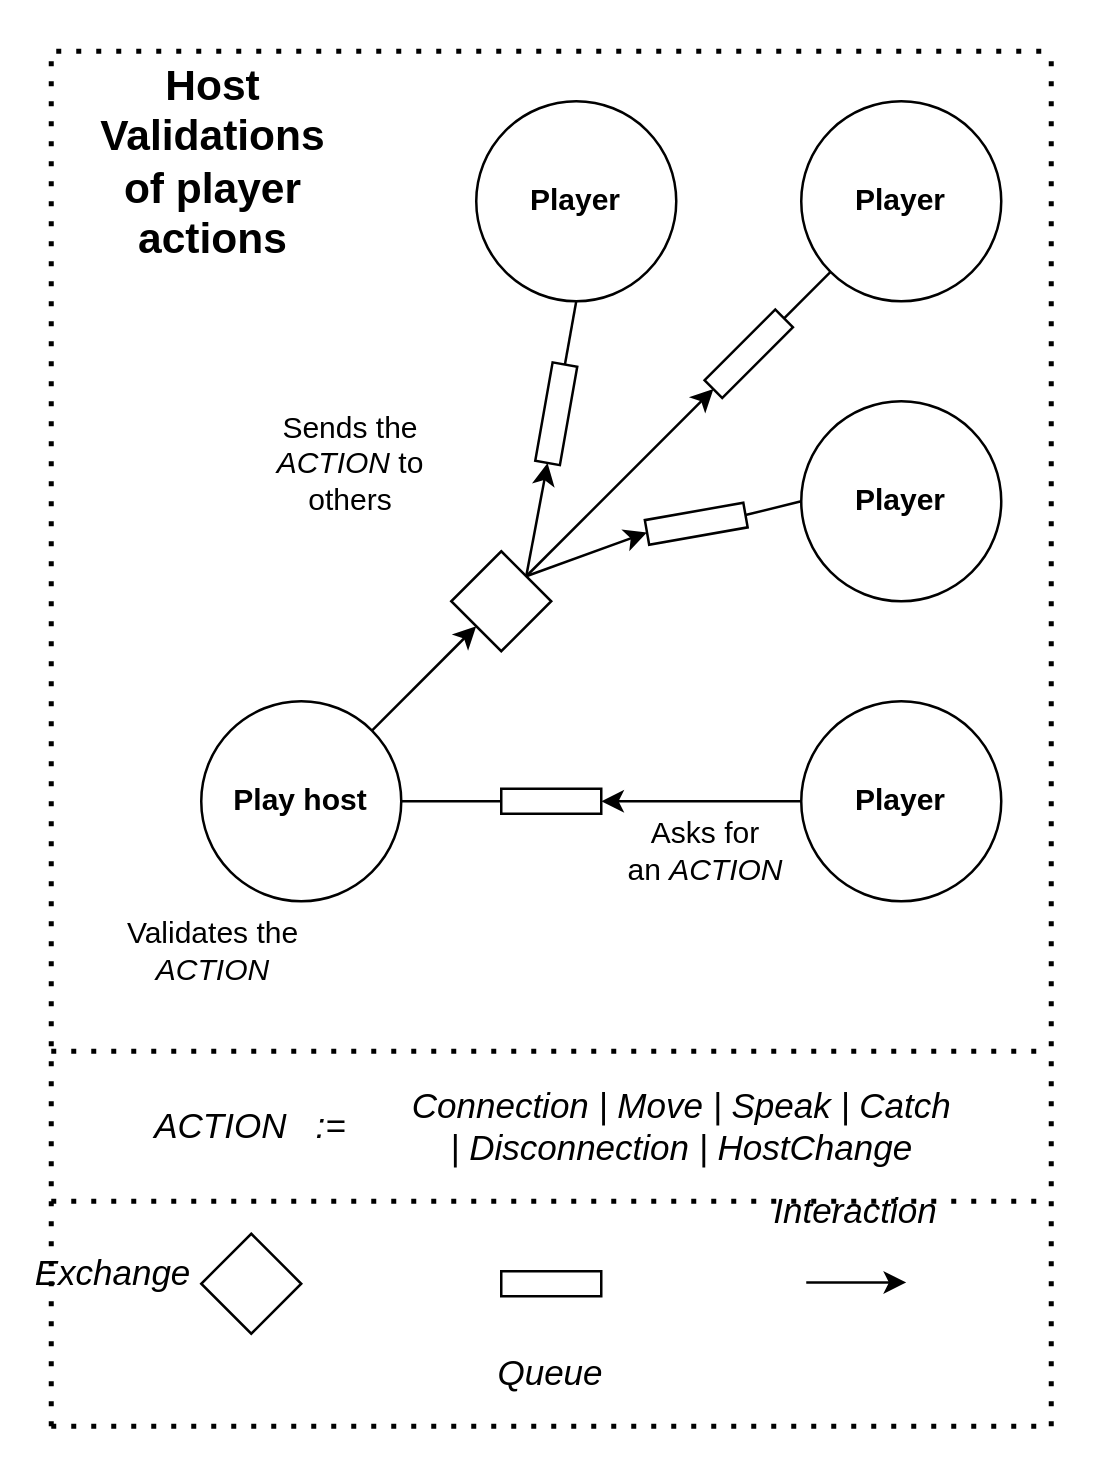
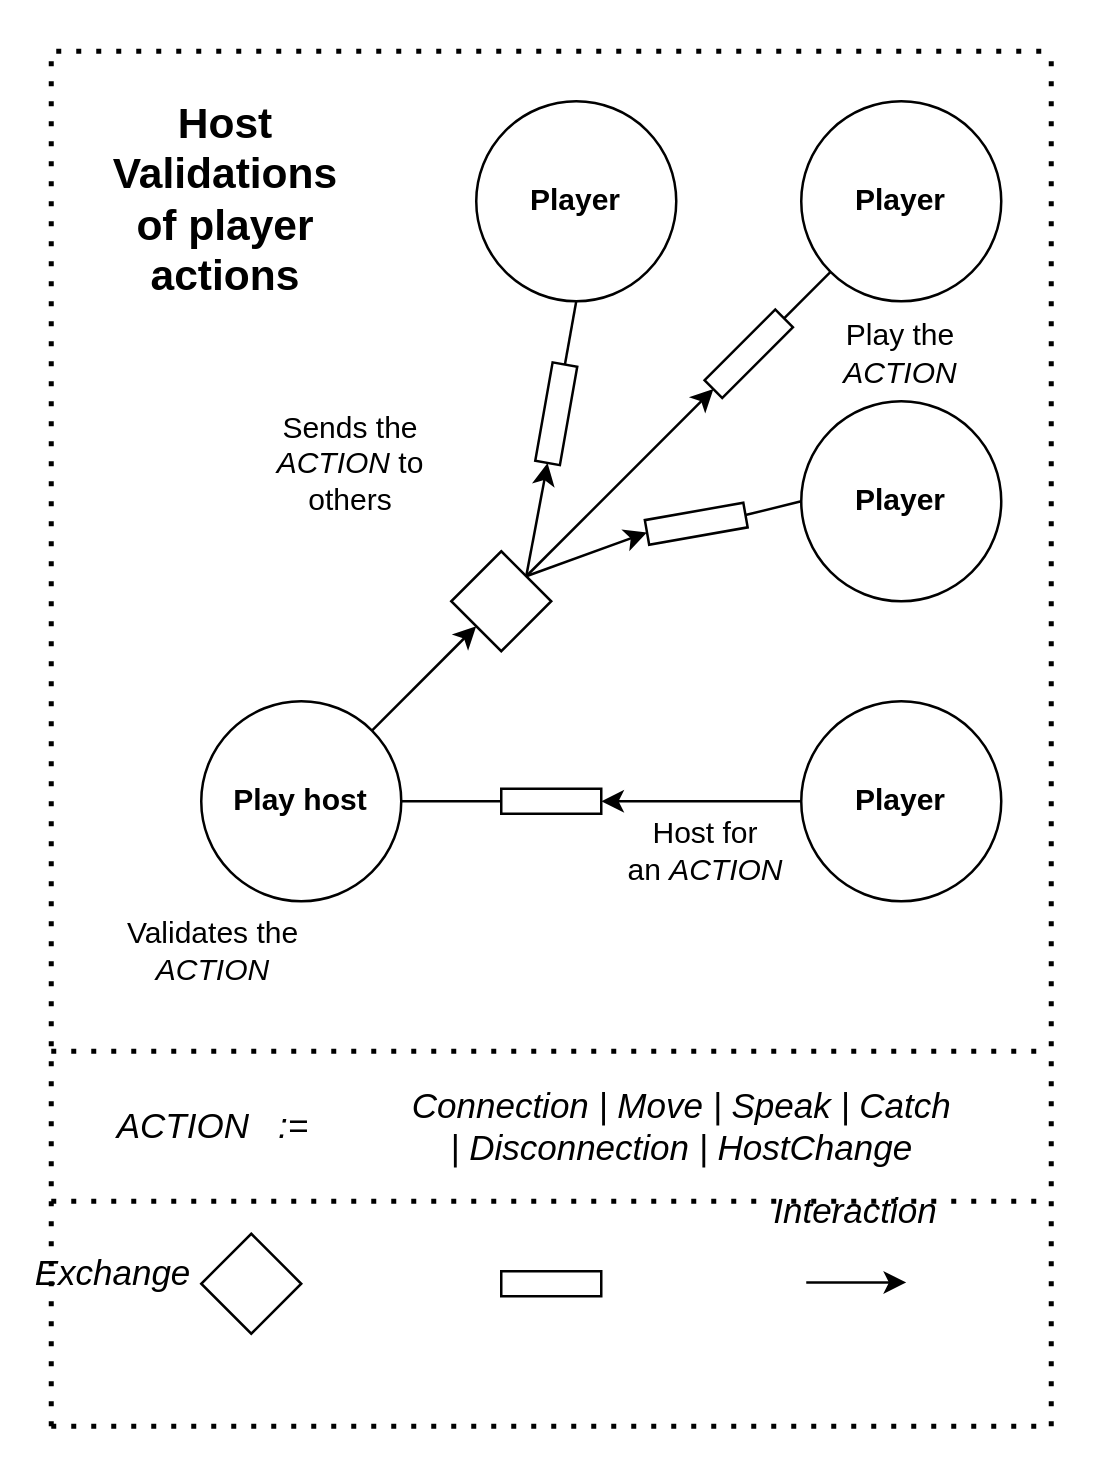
node "Host Validations of player actions": moved (214, 164) -> (226, 201)
node "Play the ACTION": added
node "Asks for an ACTION": label "Asks for an ACTION" -> "Host for an ACTION"
node "ACTION :=": moved (251, 1126) -> (214, 1126)
node "Queue": removed
